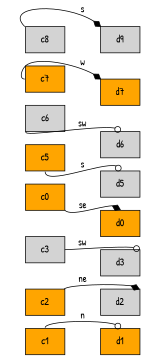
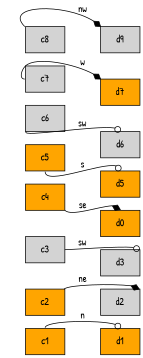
edge "c8" -> "d9": label "s" -> "nw"
node "c7": fillcolor orange -> lightgrey
node "d5": fillcolor lightgrey -> orange
node "c0": label "c0" -> "c4"
